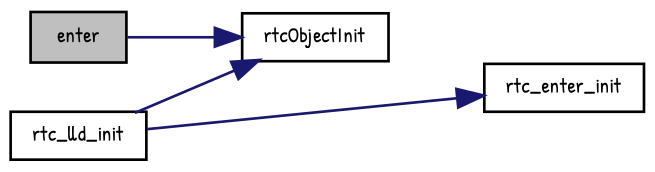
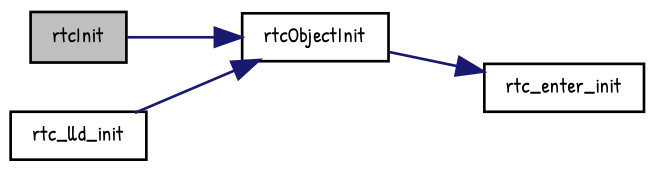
node "enter": label "enter" -> "rtcInit"
edge "rtc_lld_init" -> "rtc_enter_init": now "rtcObjectInit" -> "rtc_enter_init"
